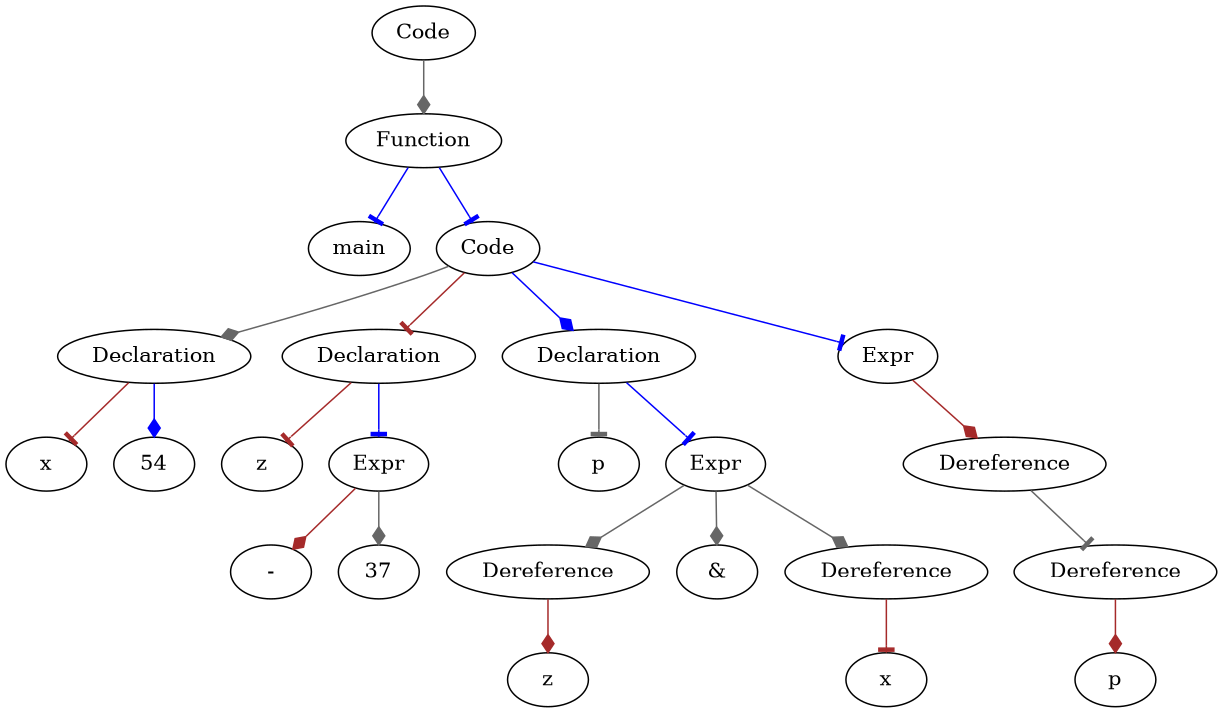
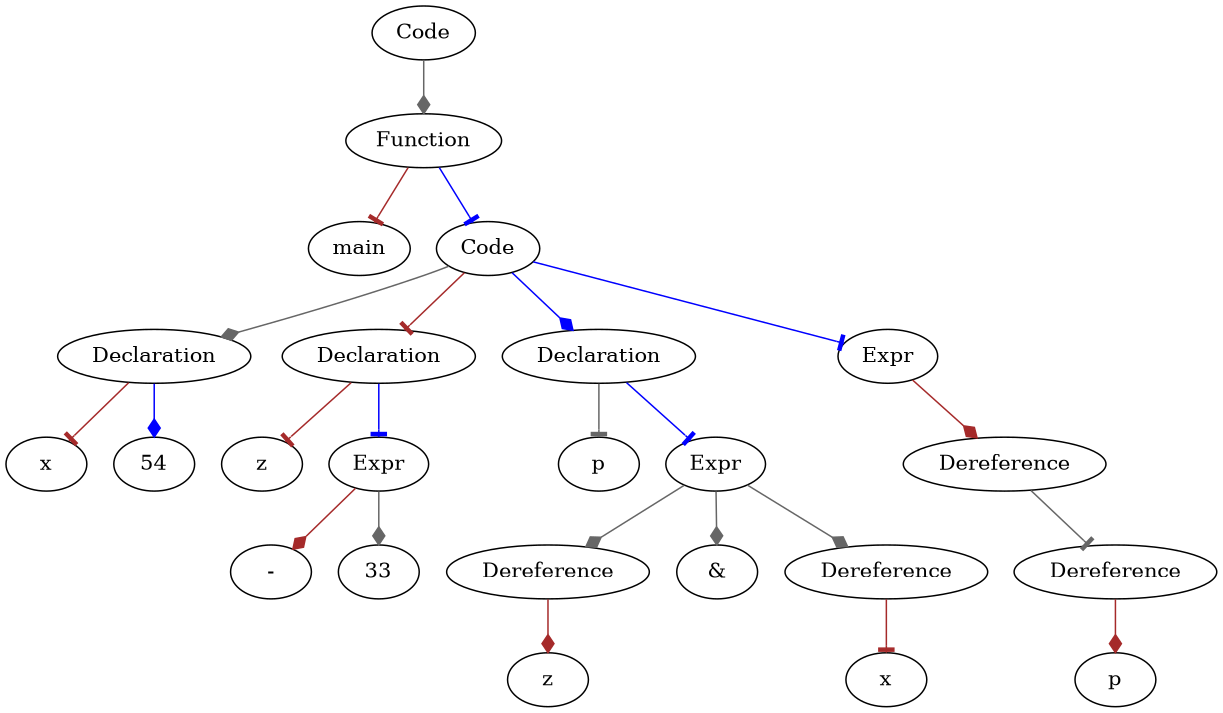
edge "Function" -> "main": color blue -> brown
node "37": label "37" -> "33"
